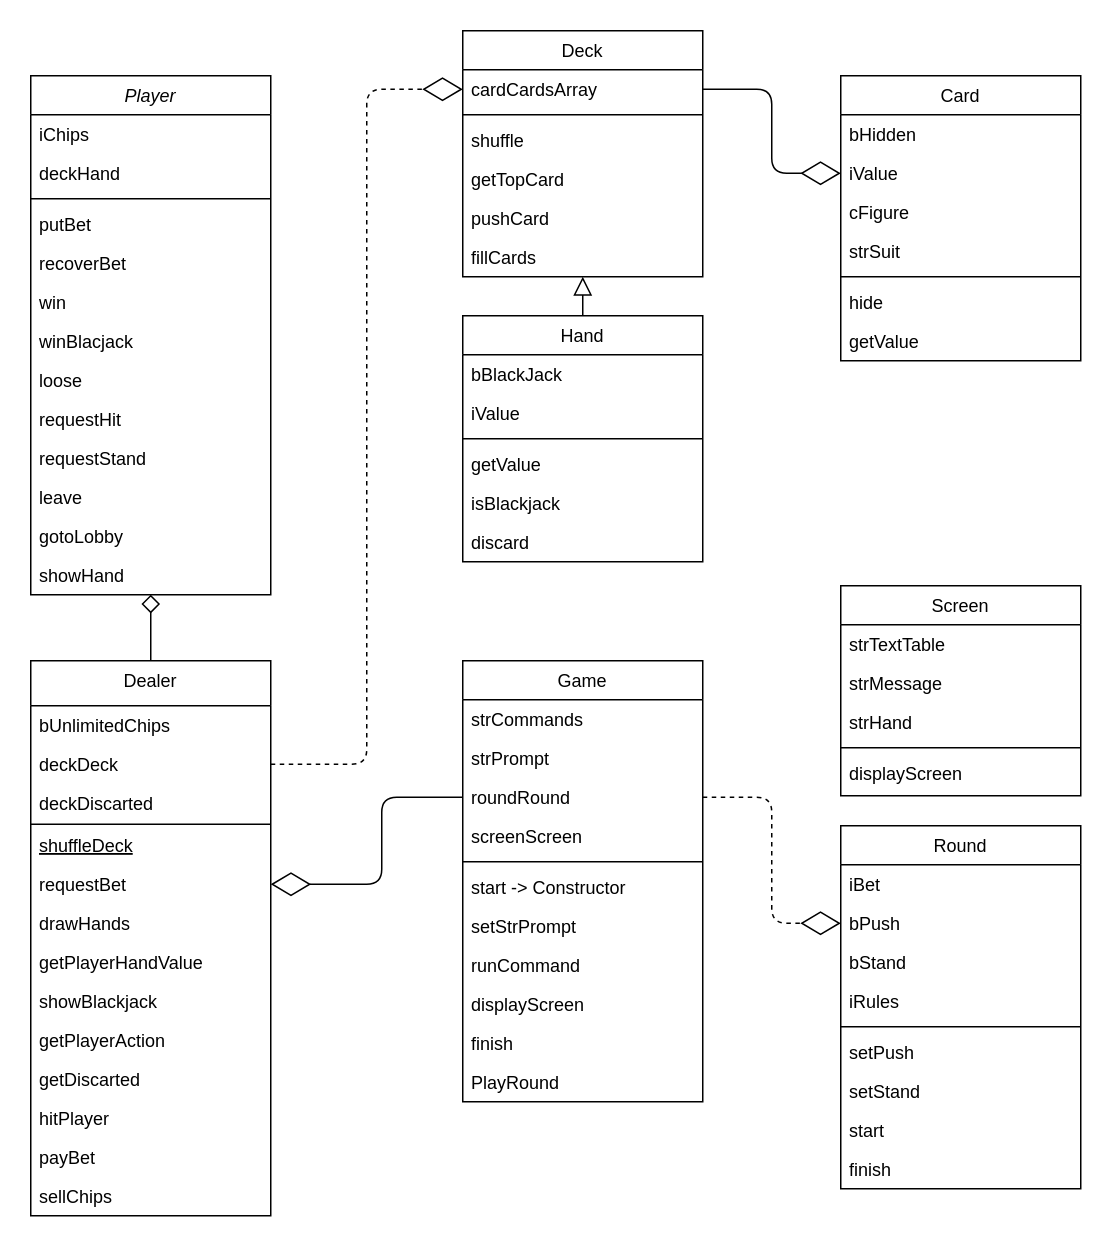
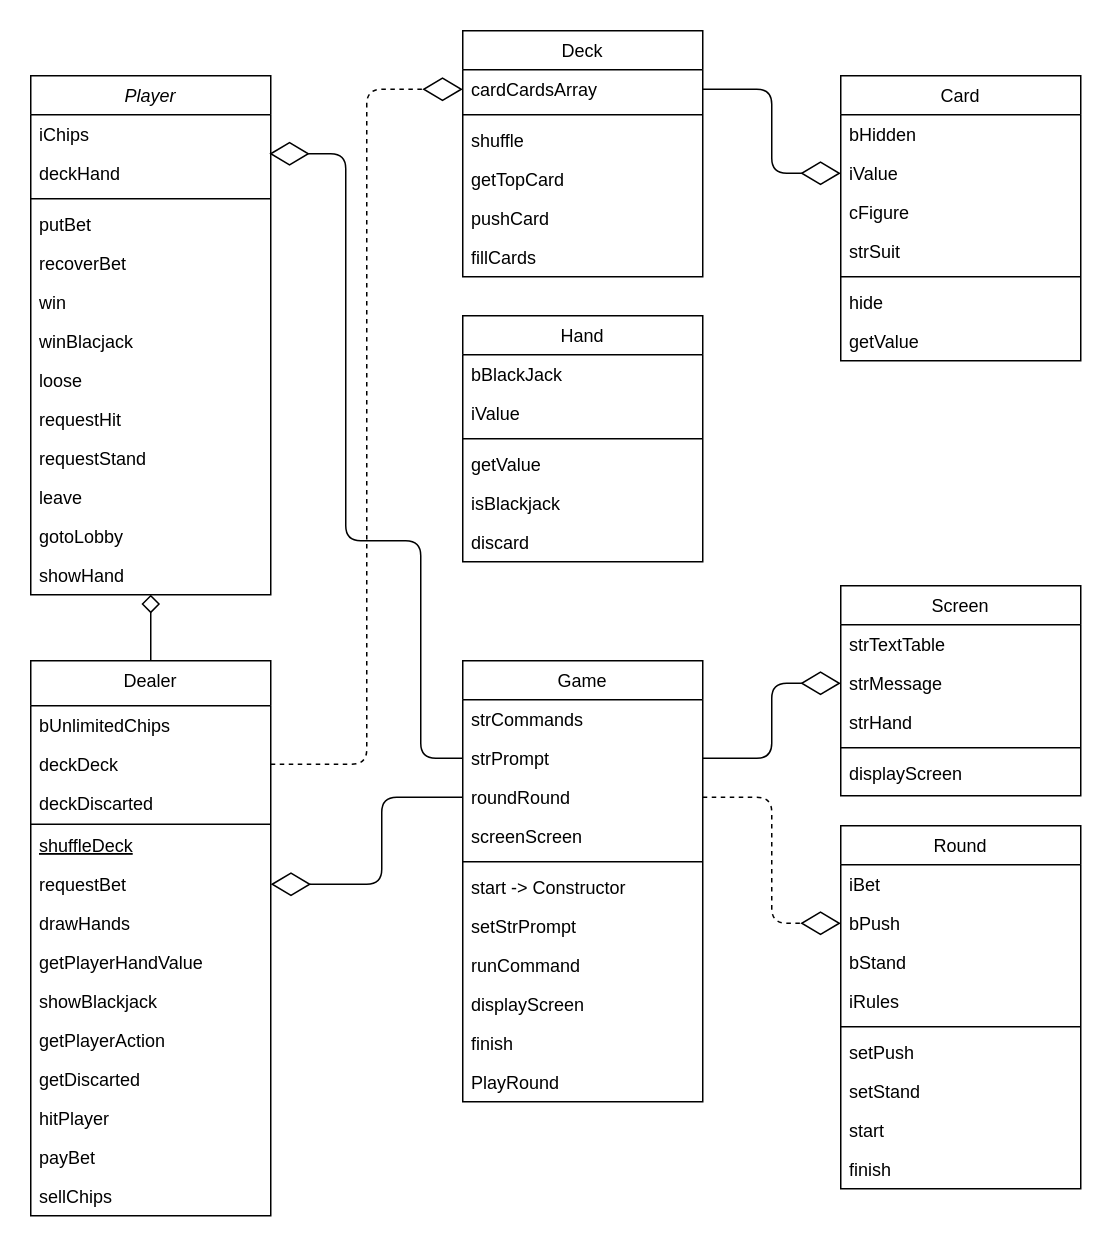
edge "Hand" -> "Deck": removed
edge "strPrompt" -> "deckHand": added
edge "strPrompt" -> "strMessage": added
